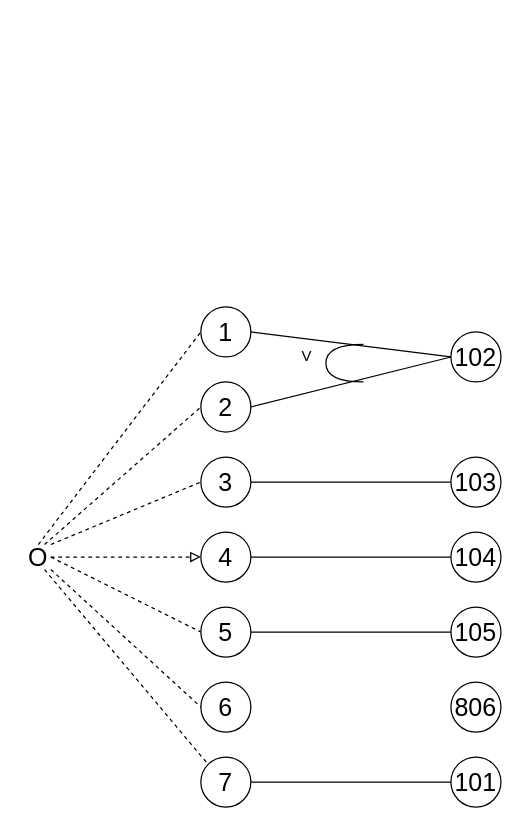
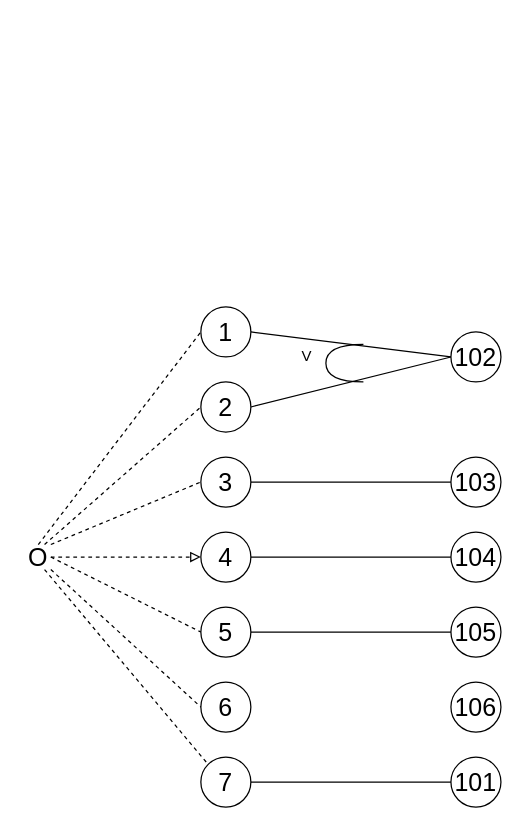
node "806": label "806" -> "106"
